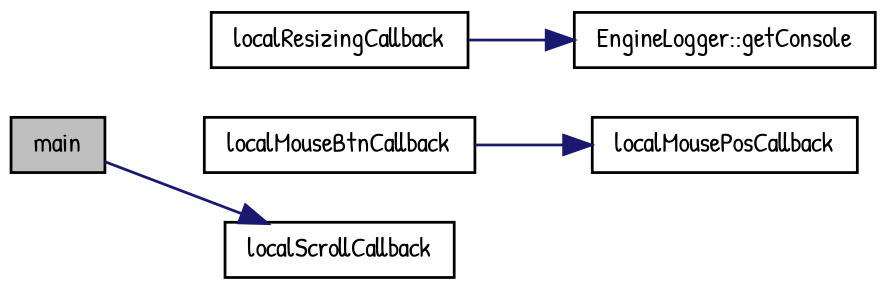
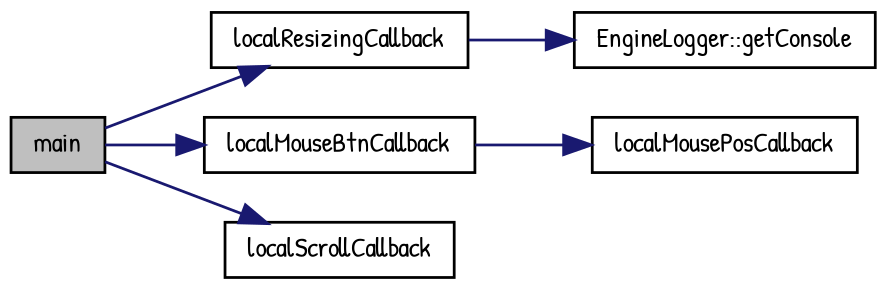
edge "main" -> "localResizingCallback": added
edge "main" -> "localMouseBtnCallback": added
